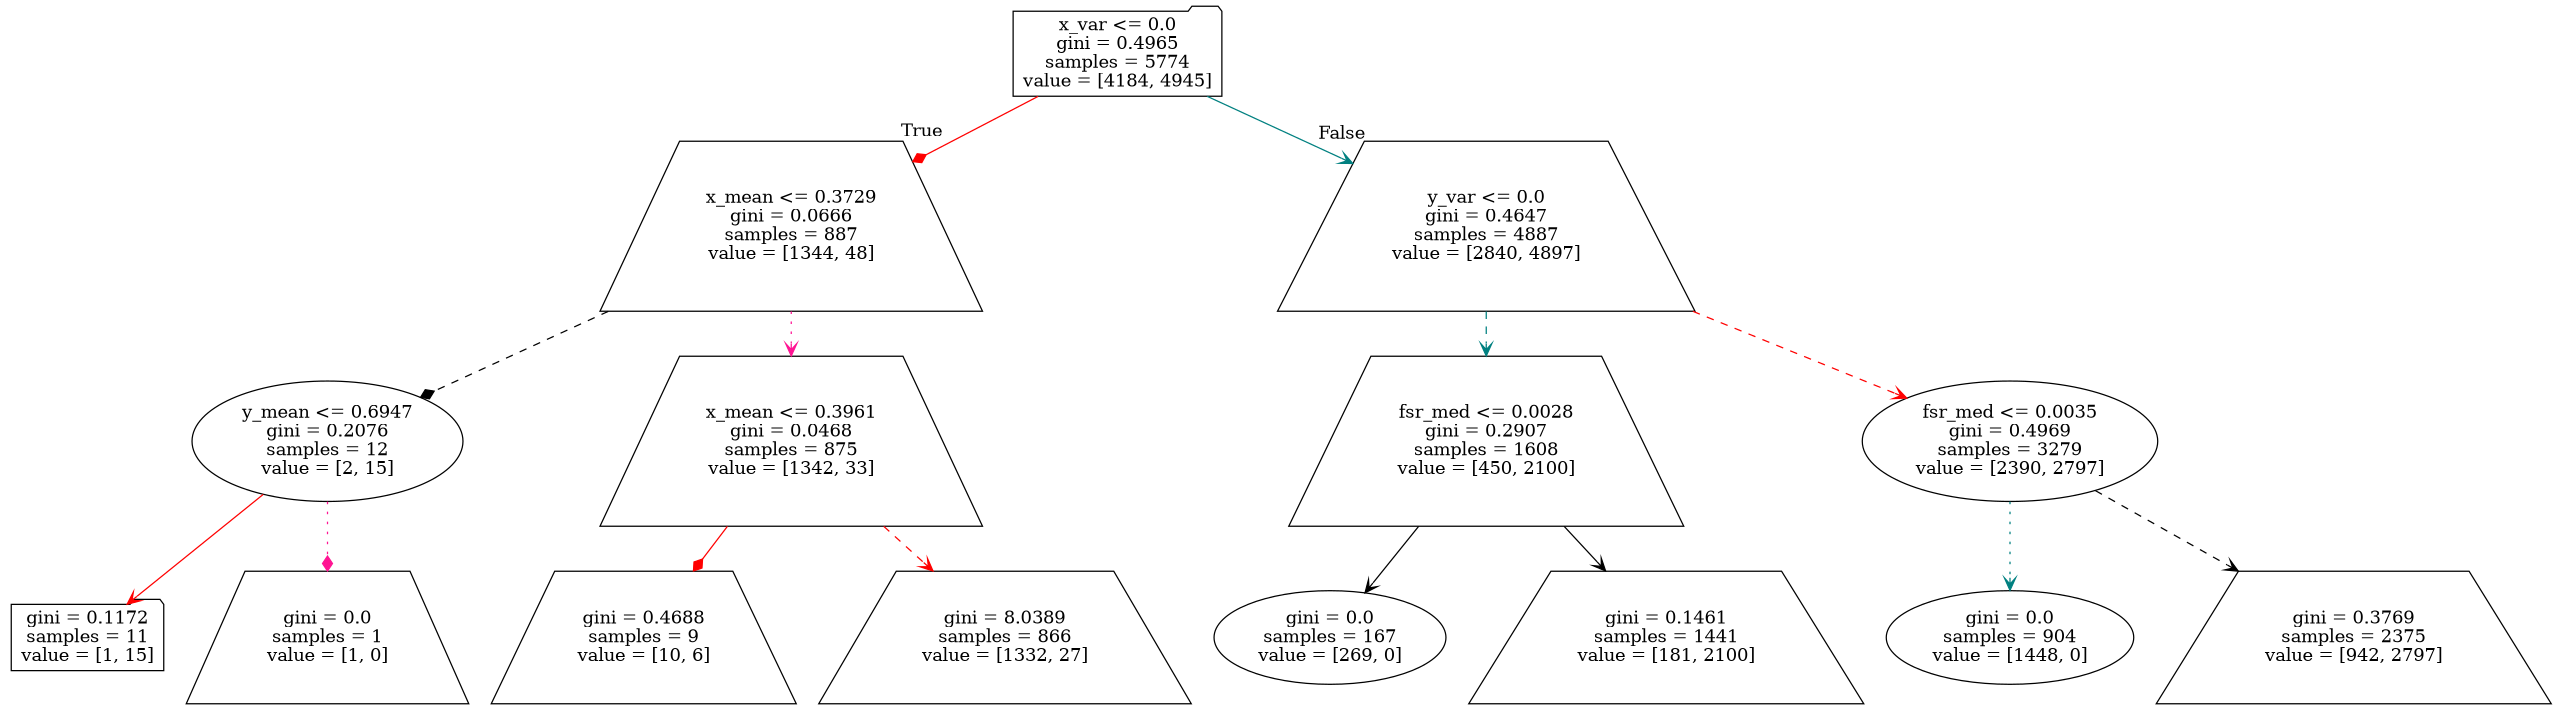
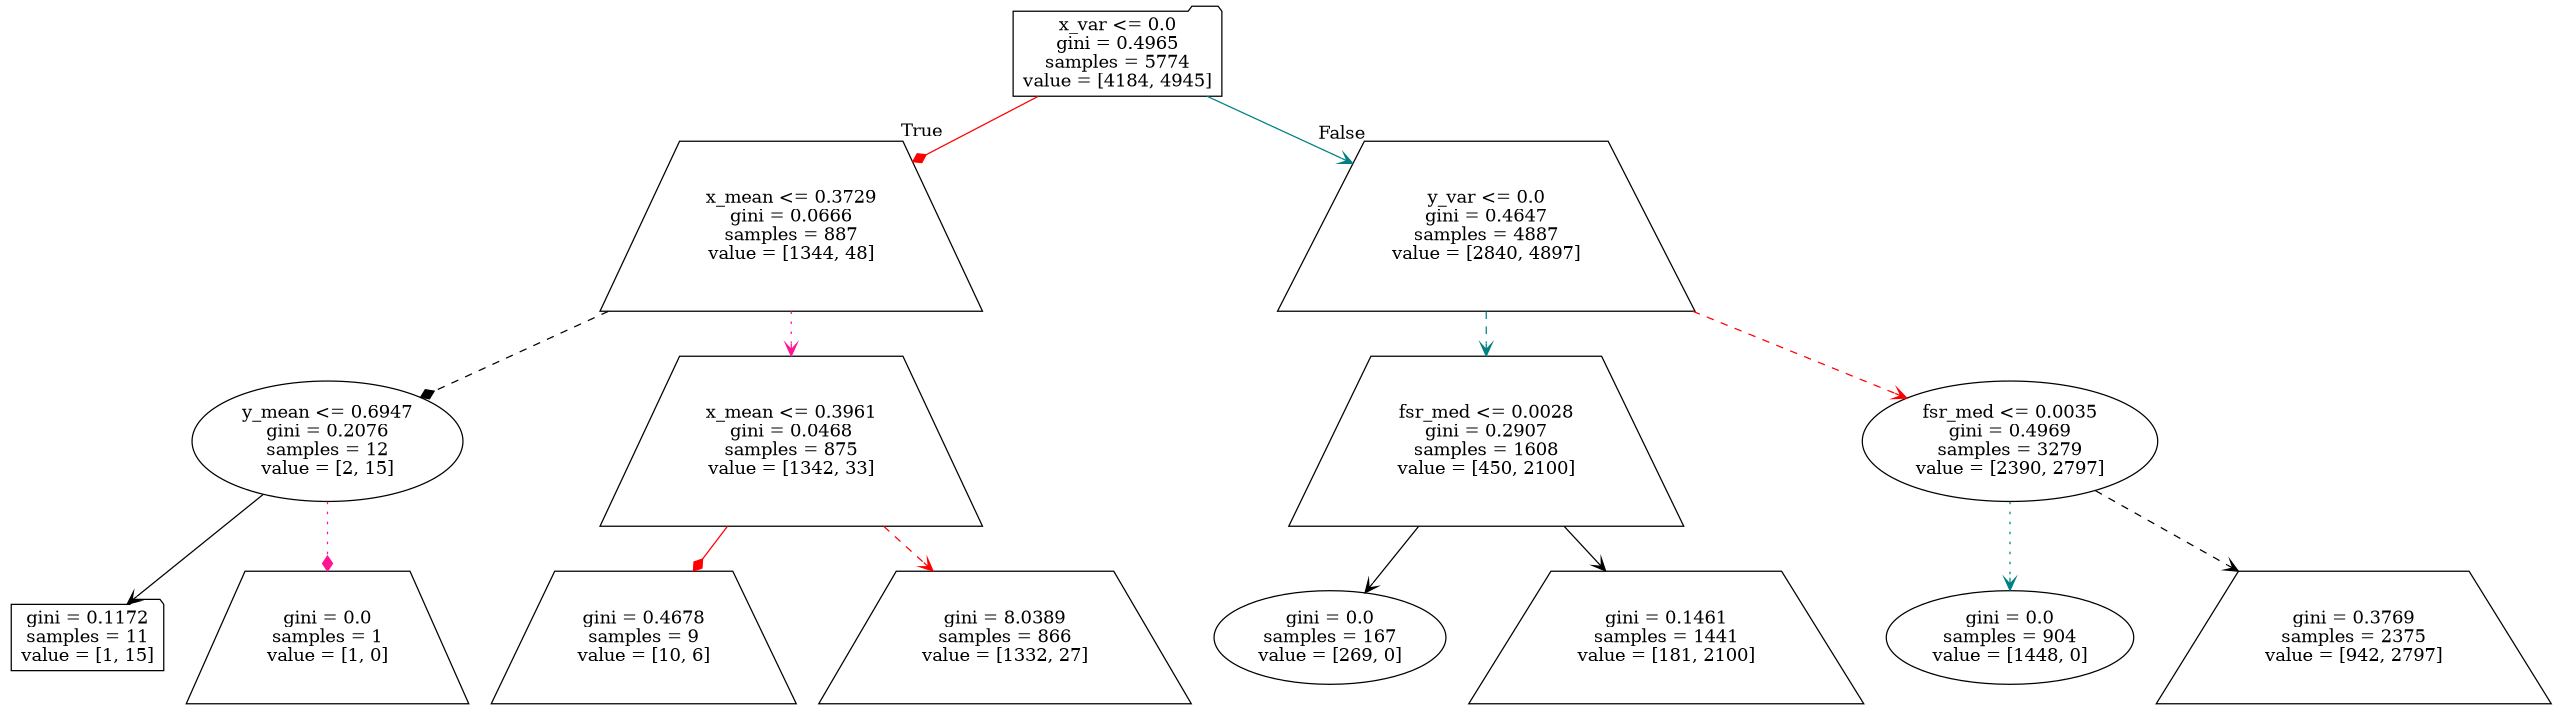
edge "y_mean <= 0.6947 gini = 0.2076 samples = 12 value = [2, 15]" -> "gini = 0.1172 samples = 11 value = [1, 15]": color red -> black
node "gini = 0.4688 samples = 9 value = [10, 6]": label "gini = 0.4688 samples = 9 value = [10, 6]" -> "gini = 0.4678 samples = 9 value = [10, 6]"
